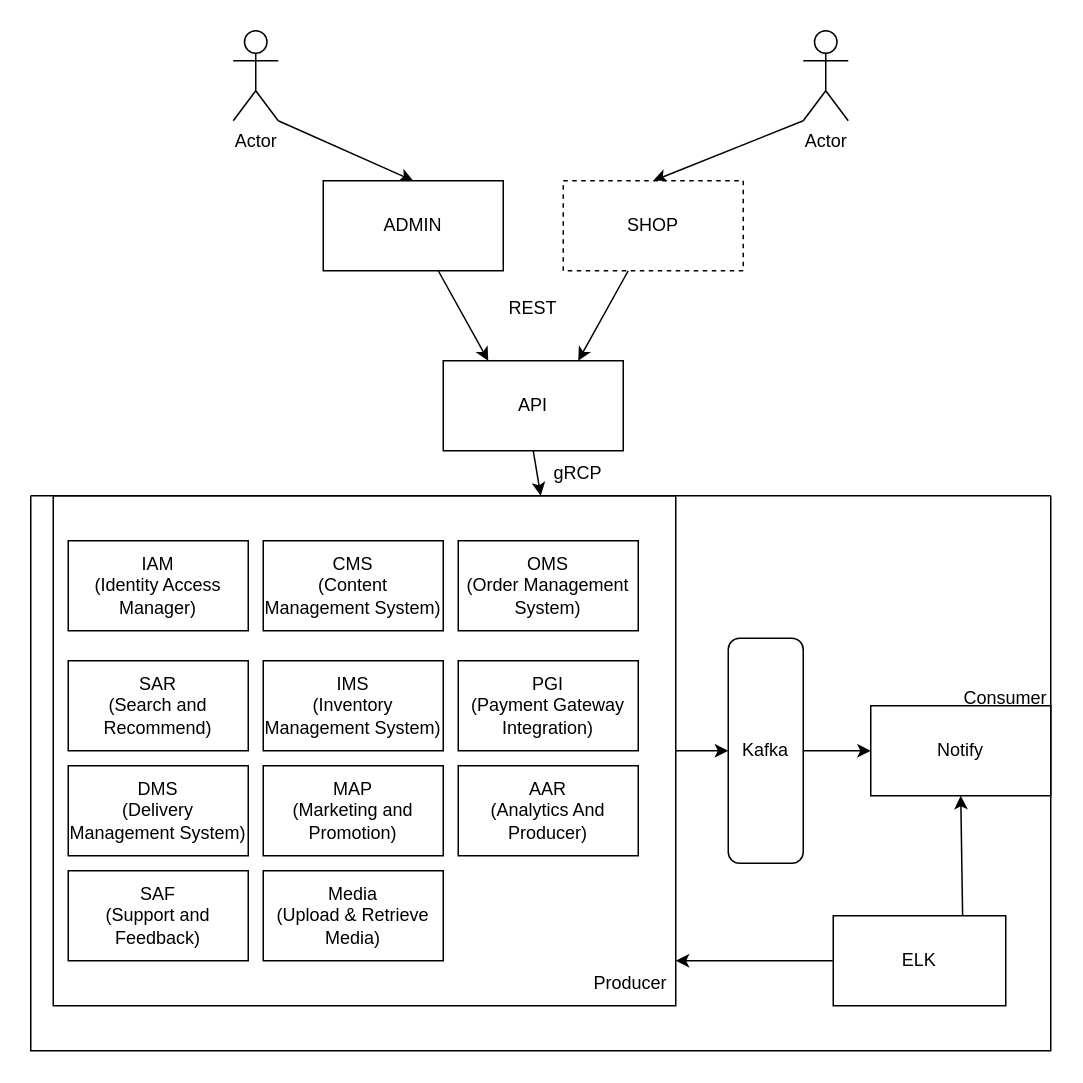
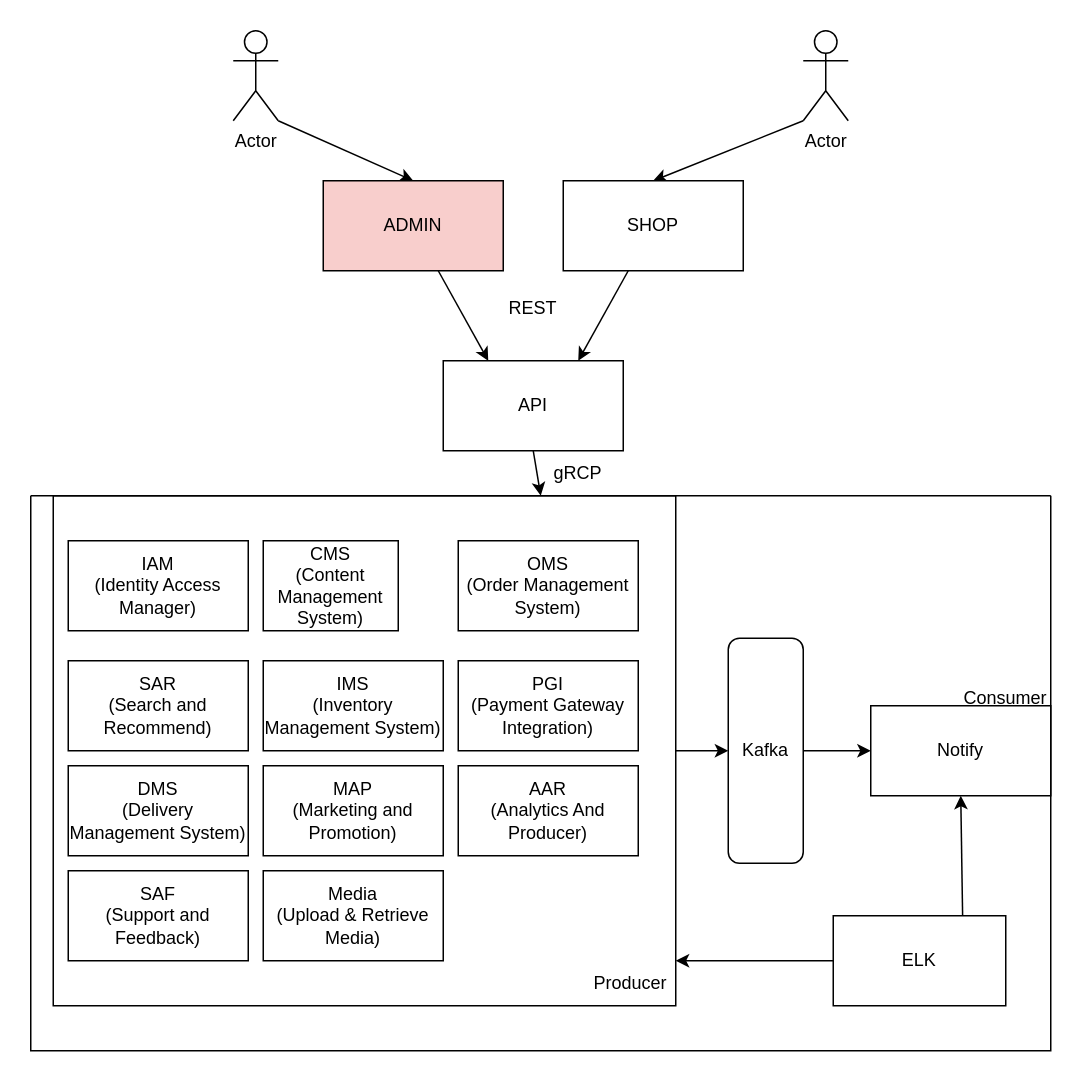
node "ADMIN": fillcolor #ffffff -> #f8cecc
node "SHOP": style dashed -> solid
node "CMS (Content Management System)": size 180x90 -> 135x90
